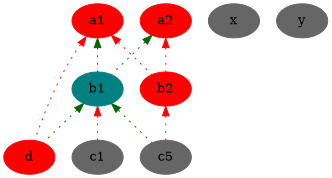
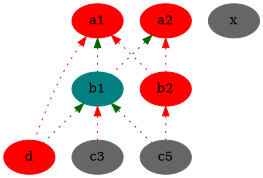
node "y": removed
node "c1": label "c1" -> "c3"
